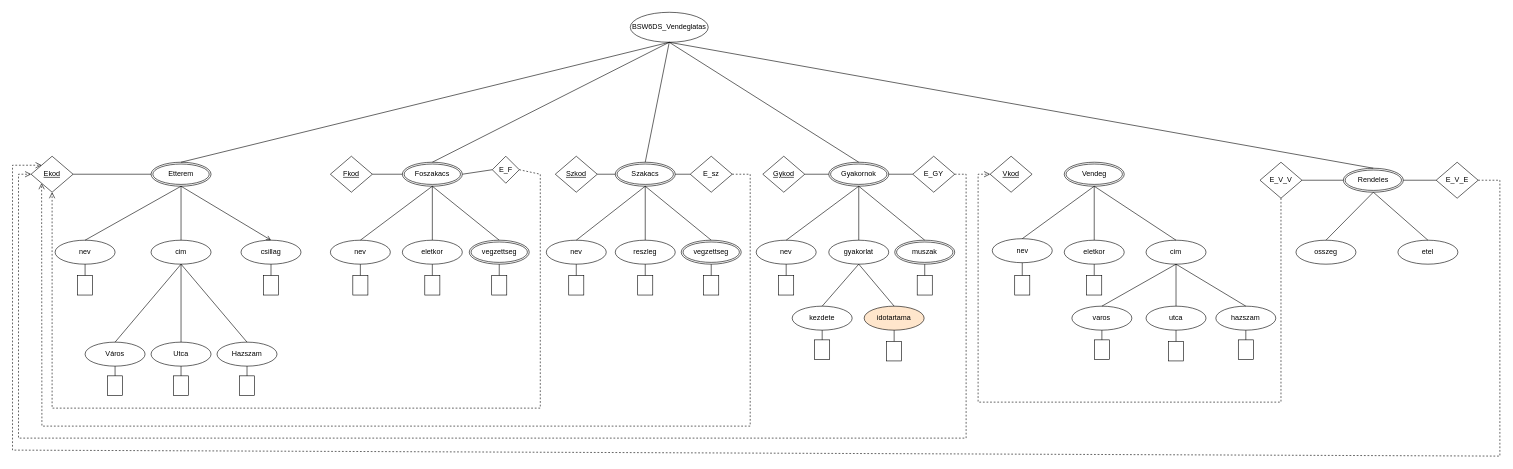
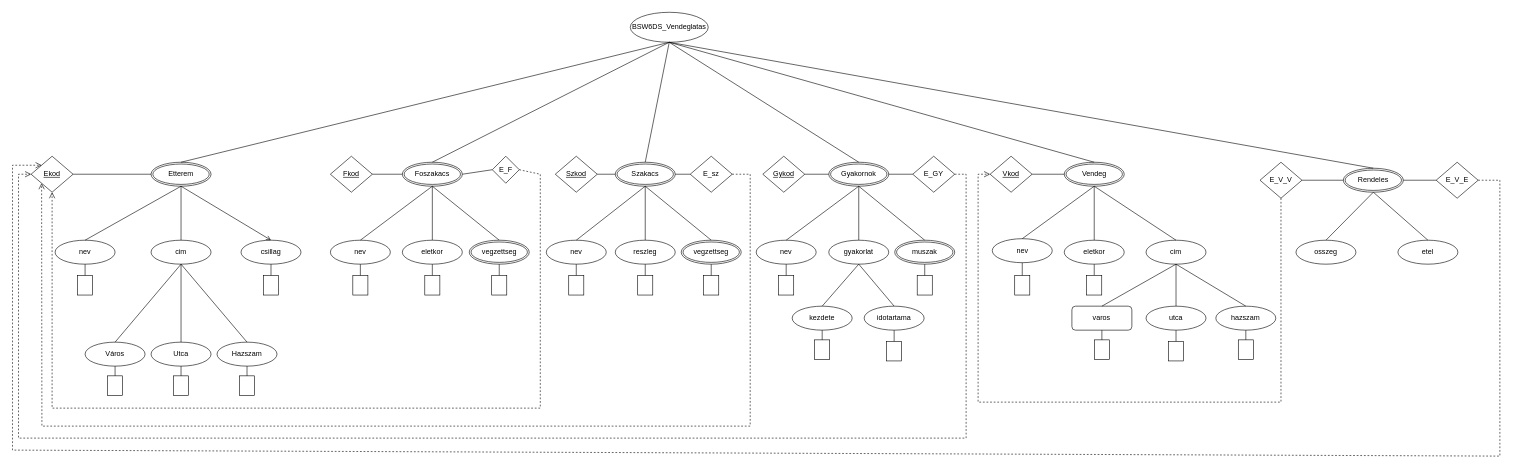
edge "BSW6DS_Vendeglatas" -- "Vendeg": added
edge "Vkod" -- "Vendeg": added
node "idotartama": fillcolor #ffe6cc -> #ffffff
node "varos": shape ellipse -> rounded rectangle
